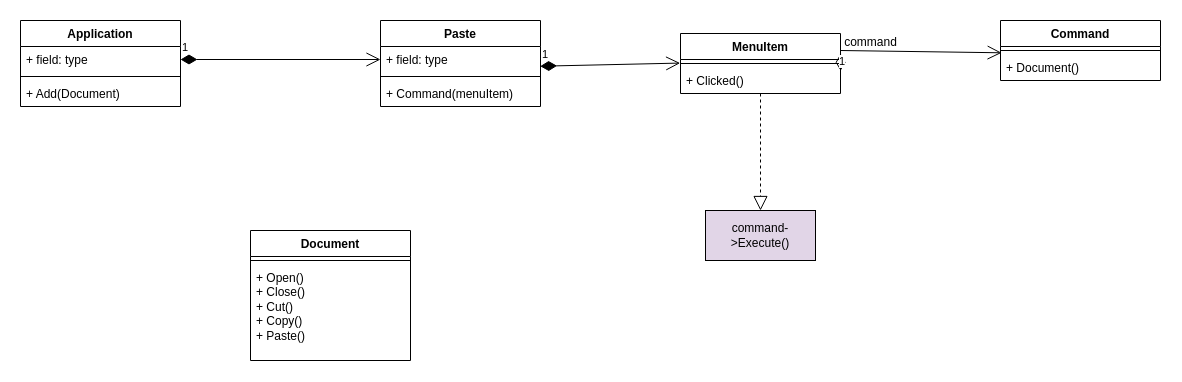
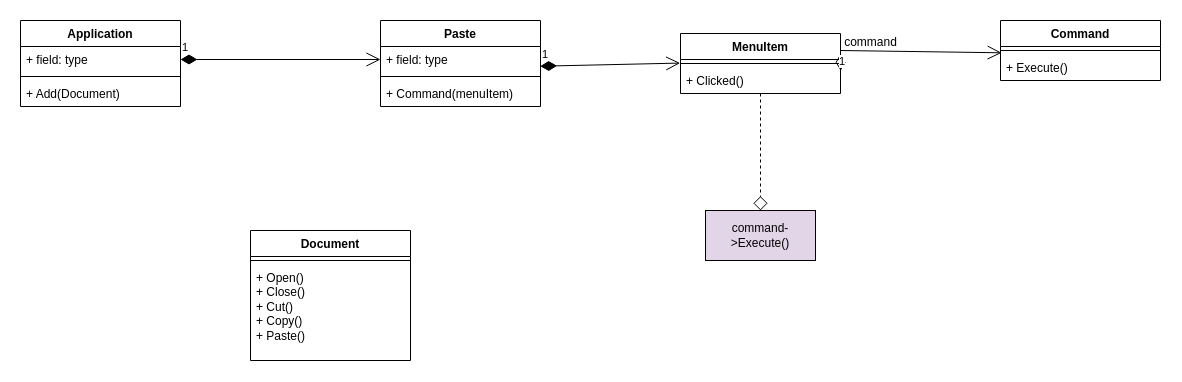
node "+ Document()": label "+ Document()" -> "+ Execute()"
edge "+ Clicked()" -> "command->Execute()": arrowhead block -> diamond
